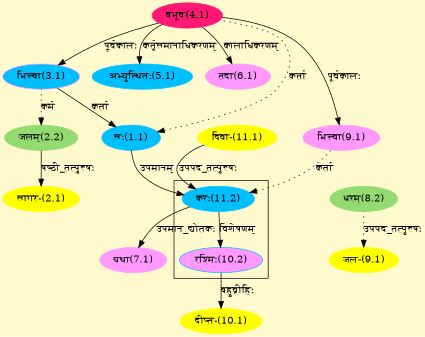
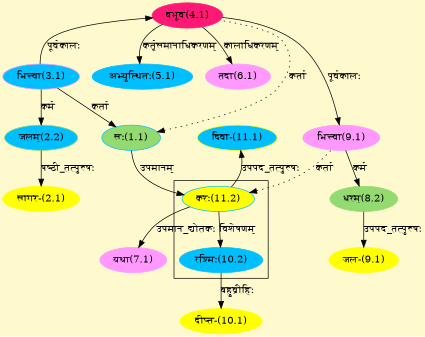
edge "बभूव(4.1)" -> "भित्त्वा(3.1)": reversed
edge "भित्त्वा(3.1)" -> "जलम्(2.2)": style dotted -> solid
node "जलम्(2.2)": fillcolor #93db70 -> #00bfff
node "सः(1.1)": fillcolor #00bfff -> #93db70
node "दिवा-(11.1)": fillcolor #ffff00 -> #00bfff
edge "दिवा-(11.1)" -> "करः(11.2)": reversed
edge "भित्त्वा(9.1)" -> "धरम्(8.2)": added, label "कर्म"
node "करः(11.2)": fillcolor #00bfff -> #ffff00
edge "धरम्(8.2)" -> "जल-(9.1)": style dotted -> solid
node "रश्मिः(10.2)": fillcolor #ff99ff -> #00bfff
